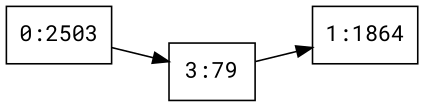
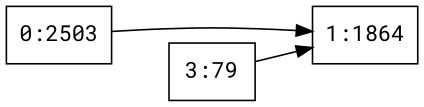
edge "0:2503" -> "3:79": now "0:2503" -> "1:1864"
